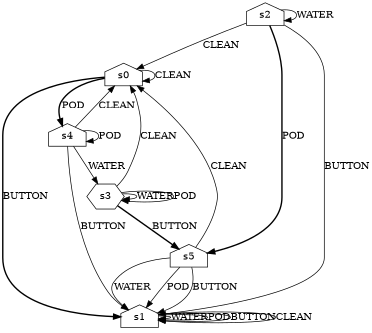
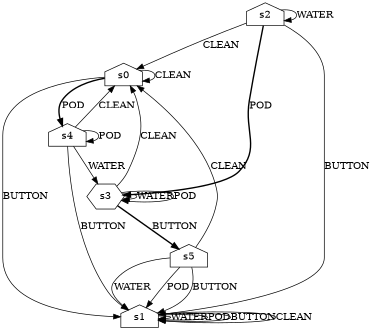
edge "s2" -> "s5": now "s2" -> "s3"
edge "s0" -> "s1": style bold -> solid
